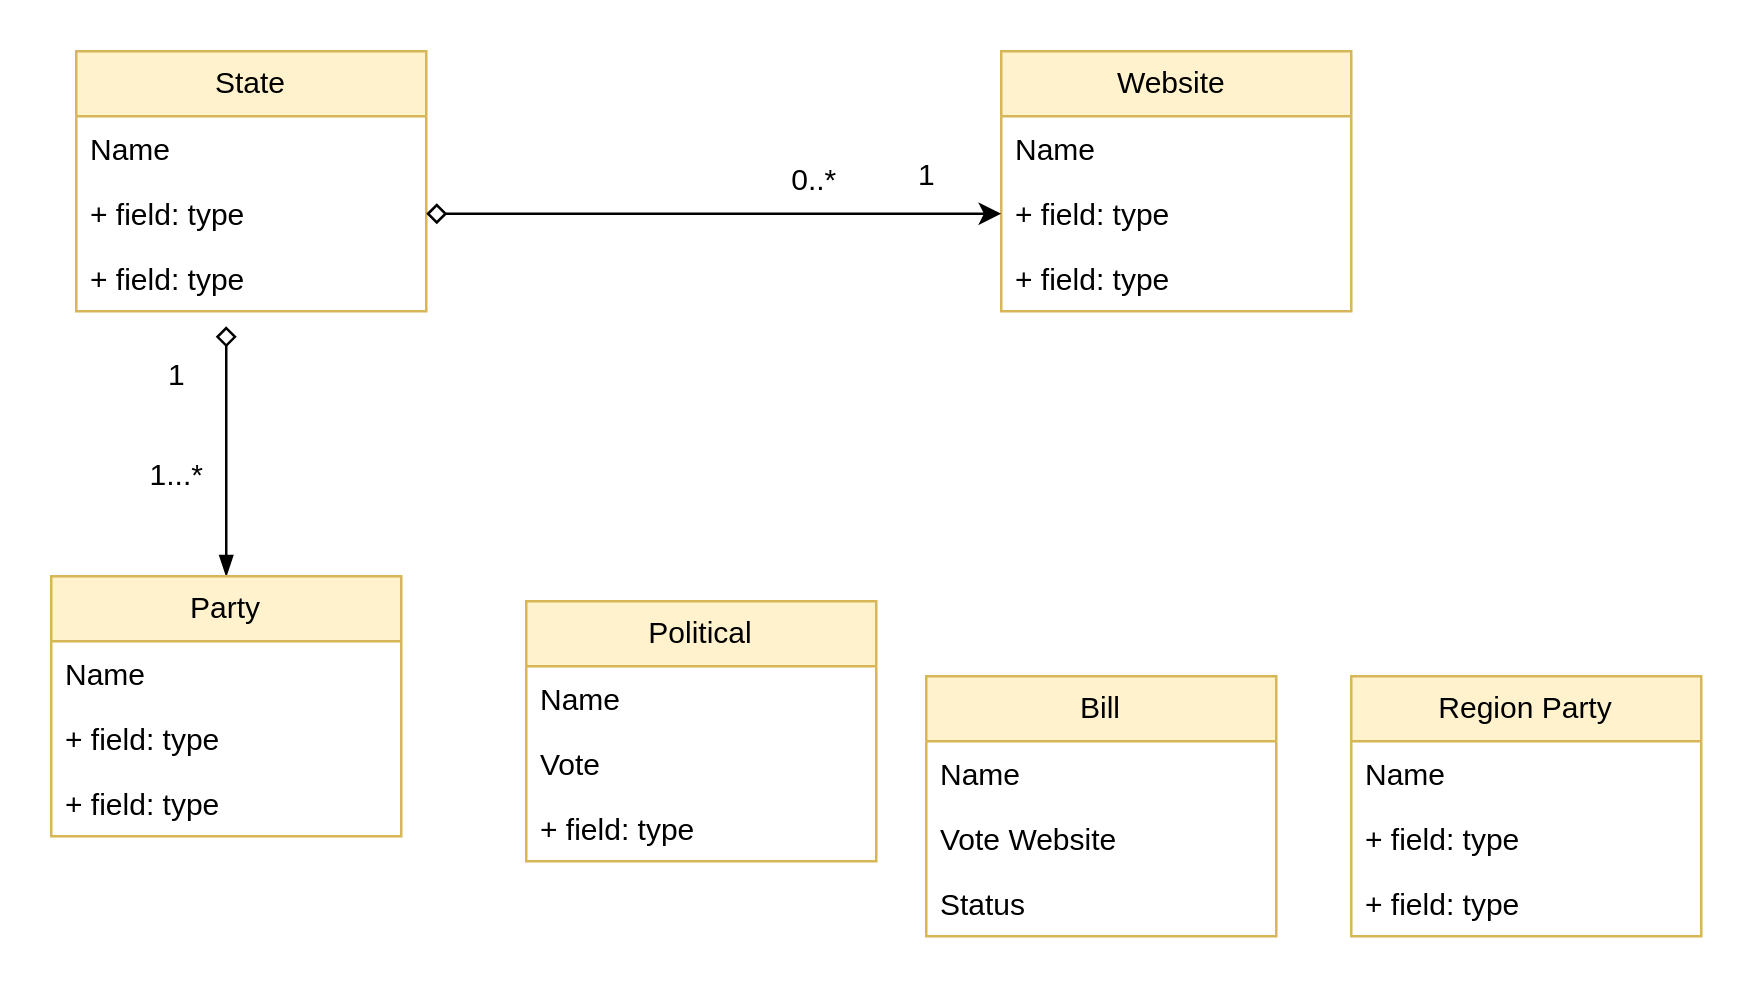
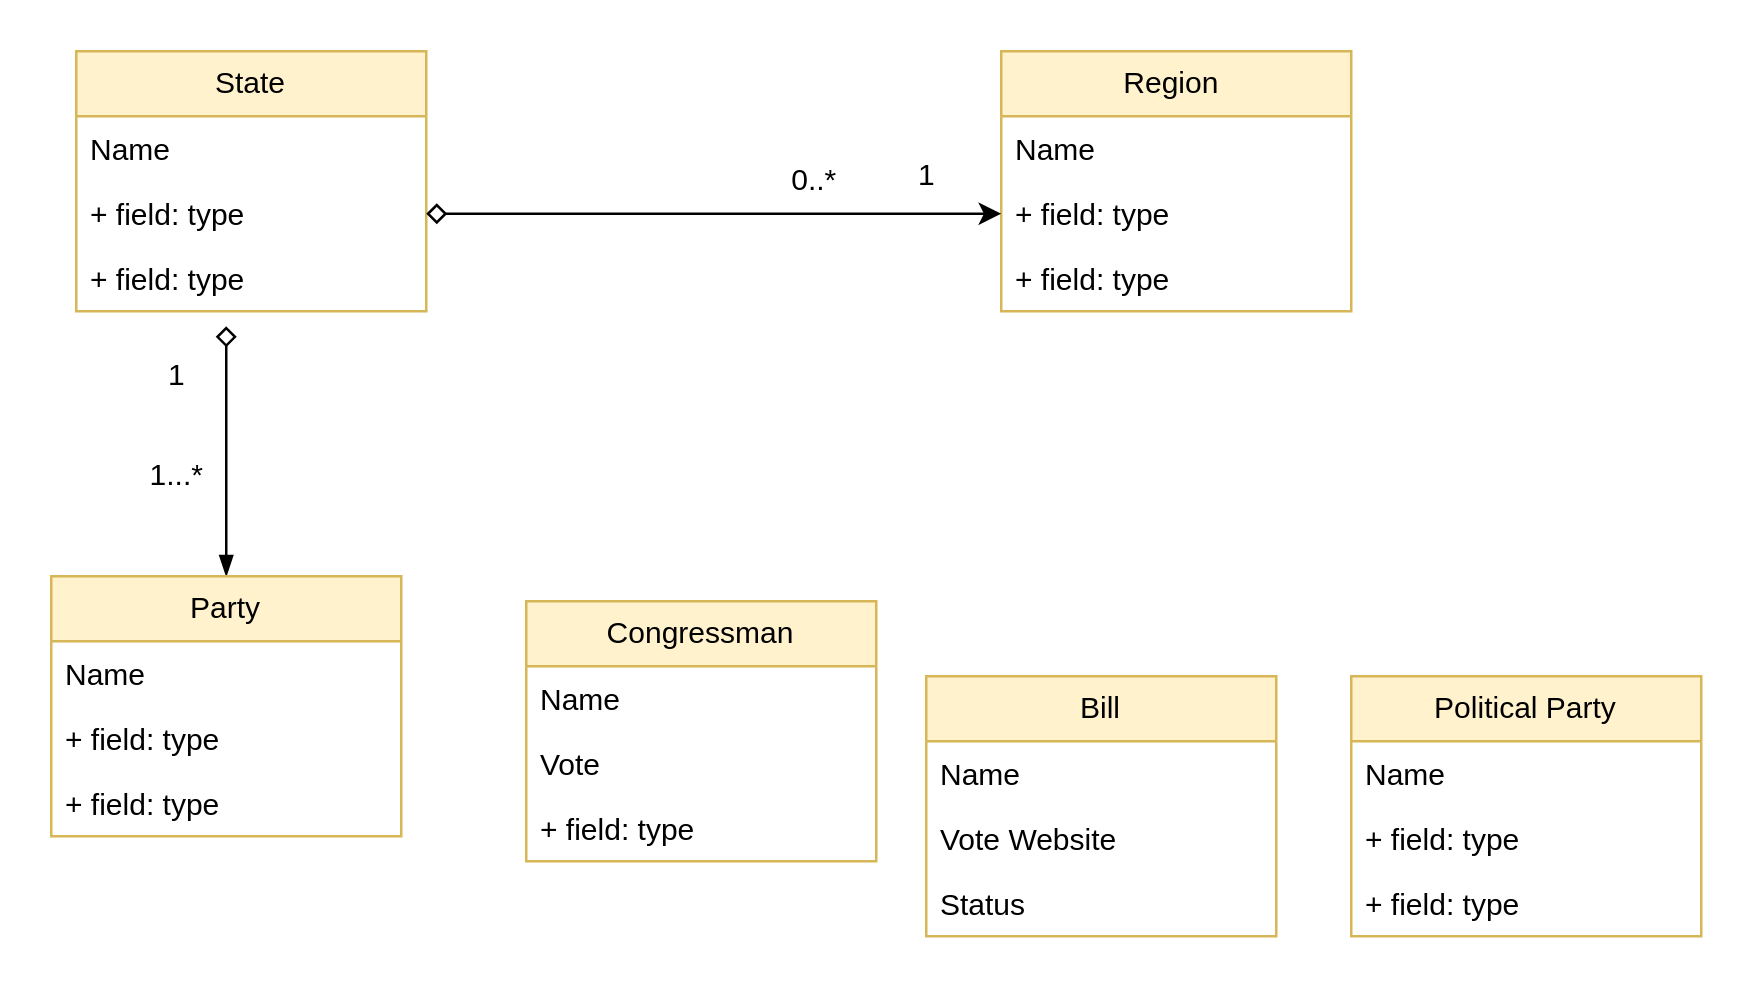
node "Website": label "Website" -> "Region"
node "Political": label "Political" -> "Congressman"
node "Region Party": label "Region Party" -> "Political Party"
